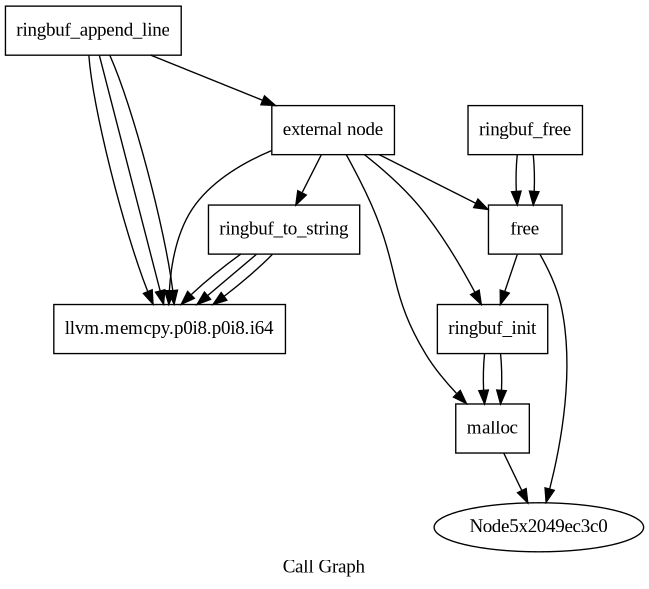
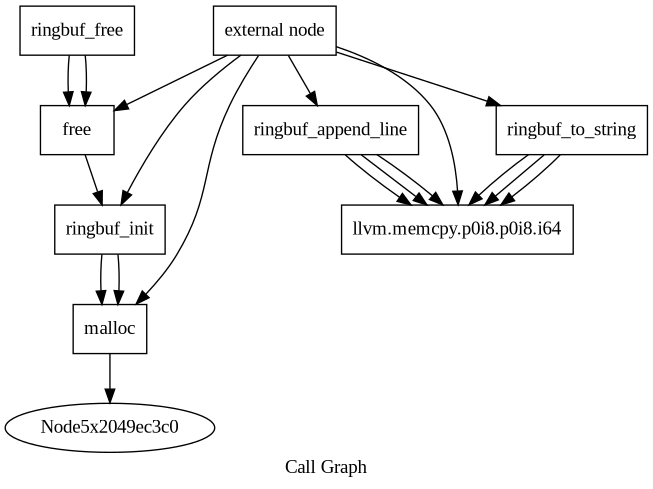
edge "ringbuf_append_line" -> "external node": reversed
edge "free" -> "Node5x2049ec3c0": removed
